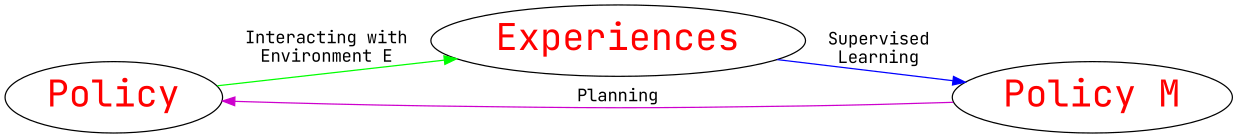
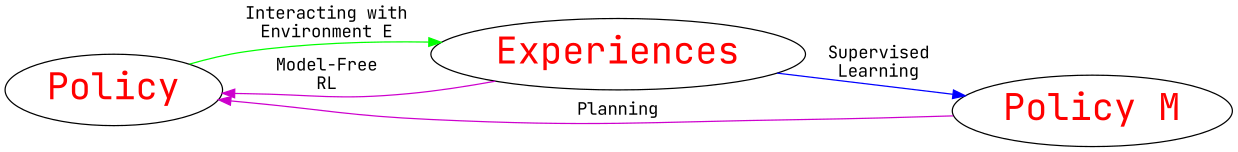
edge "Experiences" -> "Policy": added, label "Model-Free RL"
